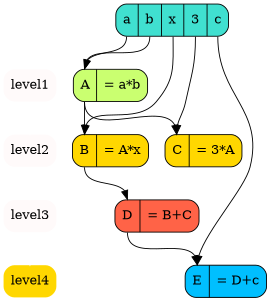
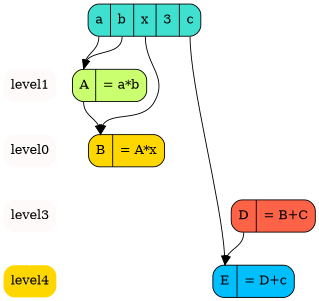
node "level2": label "level2" -> "level0"
node "C": removed
edge "B" -> "D": removed
